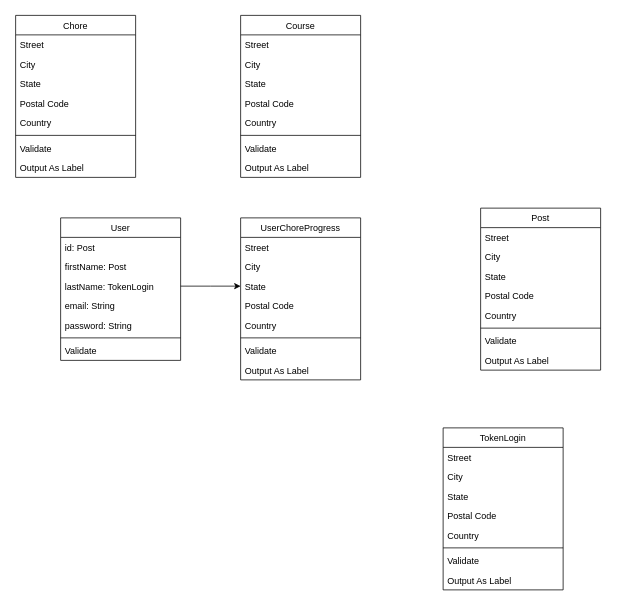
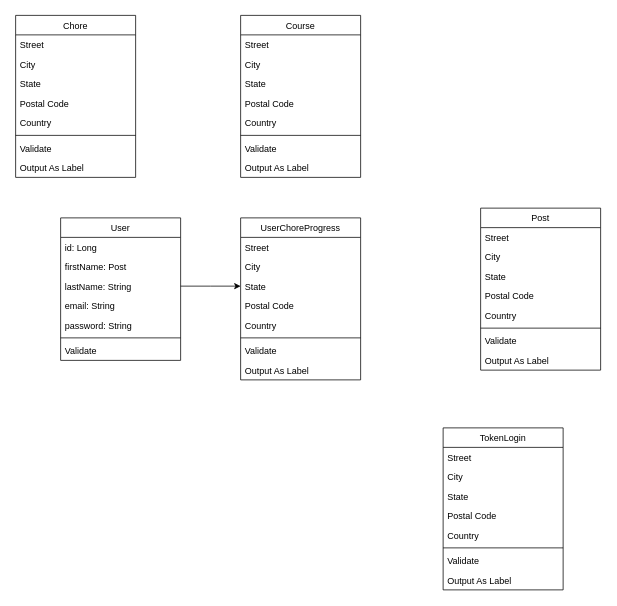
node "id: Post": label "id: Post" -> "id: Long"
node "lastName: TokenLogin": label "lastName: TokenLogin" -> "lastName: String"
